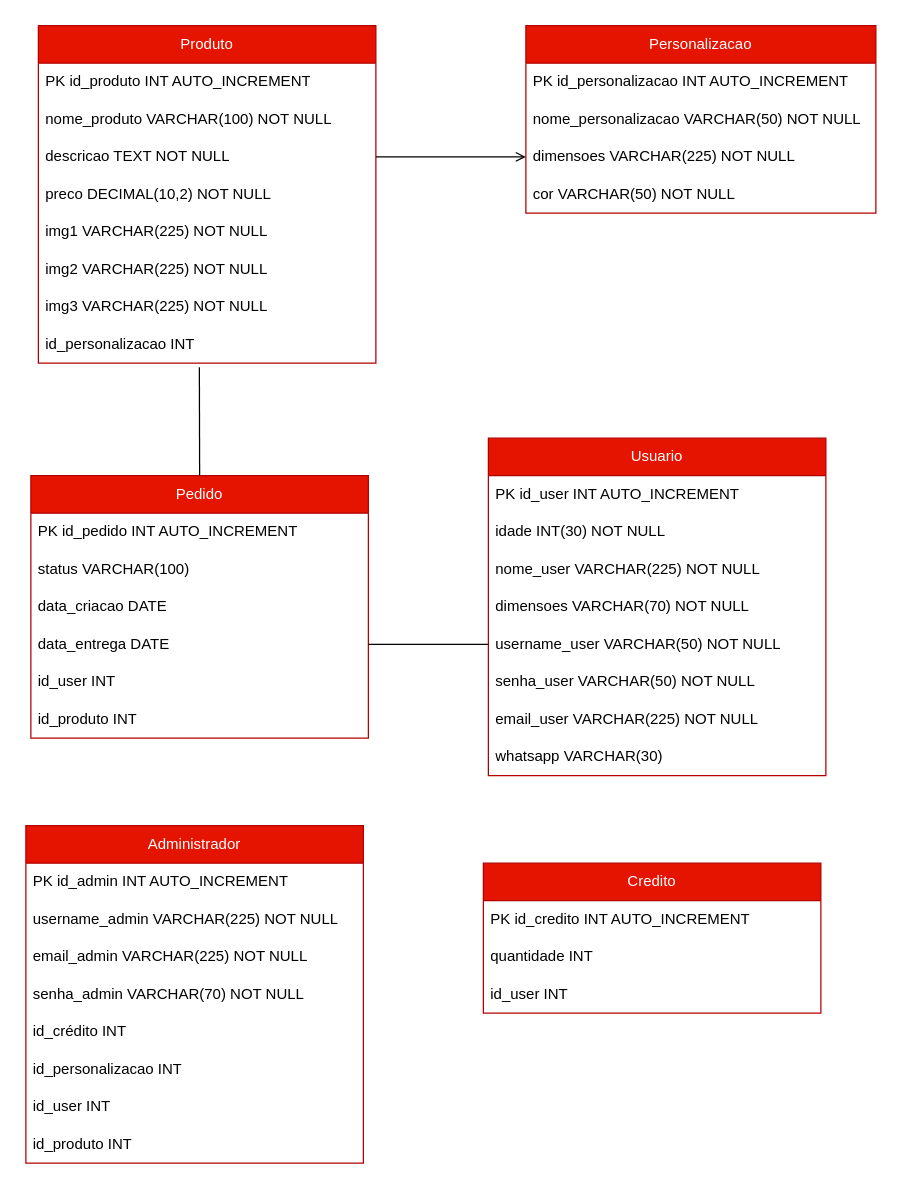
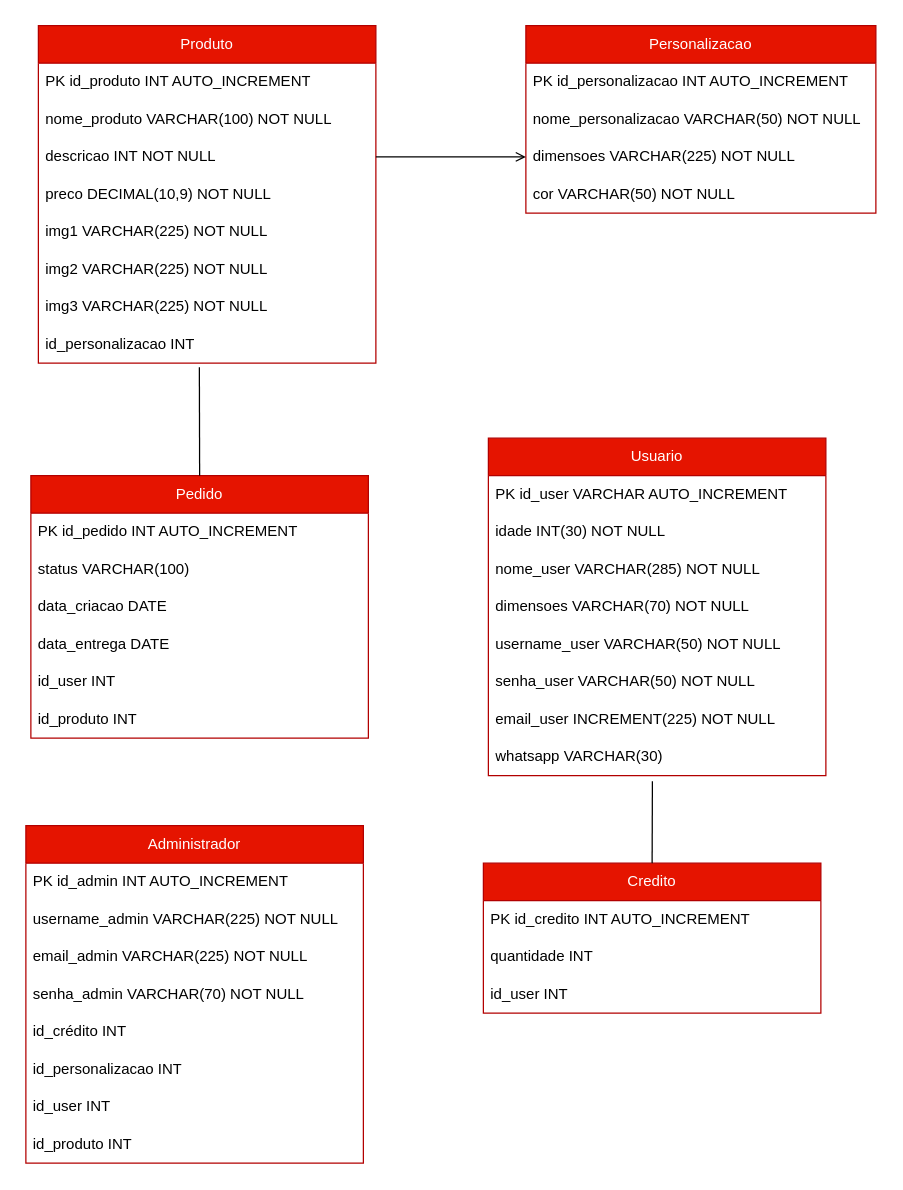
node "descricao TEXT NOT NULL": label "descricao TEXT NOT NULL" -> "descricao INT NOT NULL"
node "preco DECIMAL(10,2) NOT NULL": label "preco DECIMAL(10,2) NOT NULL" -> "preco DECIMAL(10,9) NOT NULL"
node "PK id_user INT AUTO_INCREMENT": label "PK id_user INT AUTO_INCREMENT" -> "PK id_user VARCHAR AUTO_INCREMENT"
node "nome_user VARCHAR(225) NOT NULL": label "nome_user VARCHAR(225) NOT NULL" -> "nome_user VARCHAR(285) NOT NULL"
edge "data_entrega DATE" -- "username_user VARCHAR(50) NOT NULL": removed
node "email_user VARCHAR(225) NOT NULL": label "email_user VARCHAR(225) NOT NULL" -> "email_user INCREMENT(225) NOT NULL"
edge "whatsapp VARCHAR(30)" -- "Credito": added
